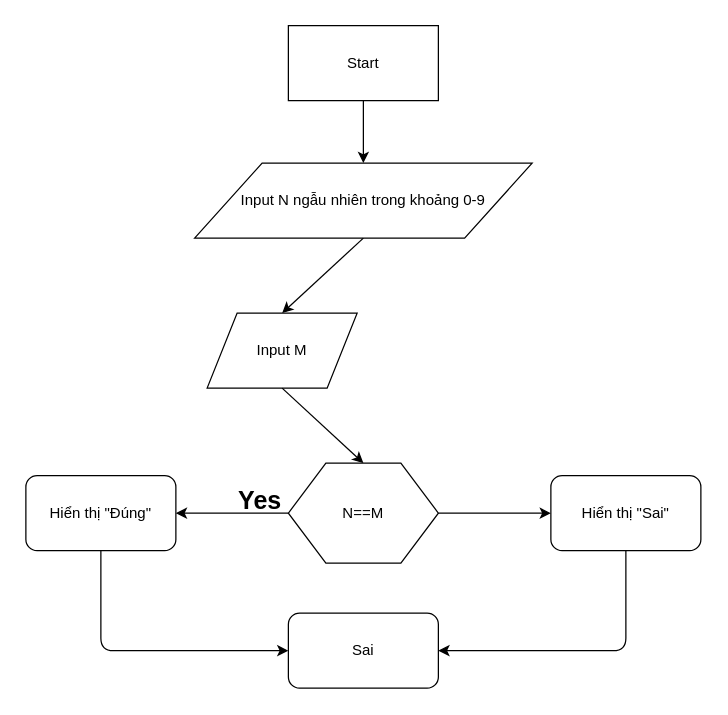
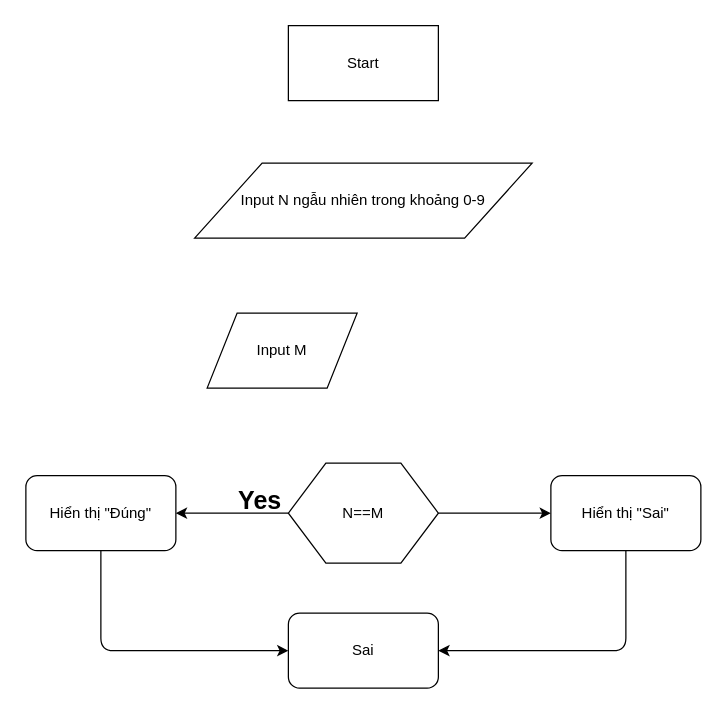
edge "Start" -> "Input N ngẫu nhiên trong khoảng 0-9": removed
edge "Input N ngẫu nhiên trong khoảng 0-9" -> "Input M": removed
edge "Input M" -> "N==M": removed
